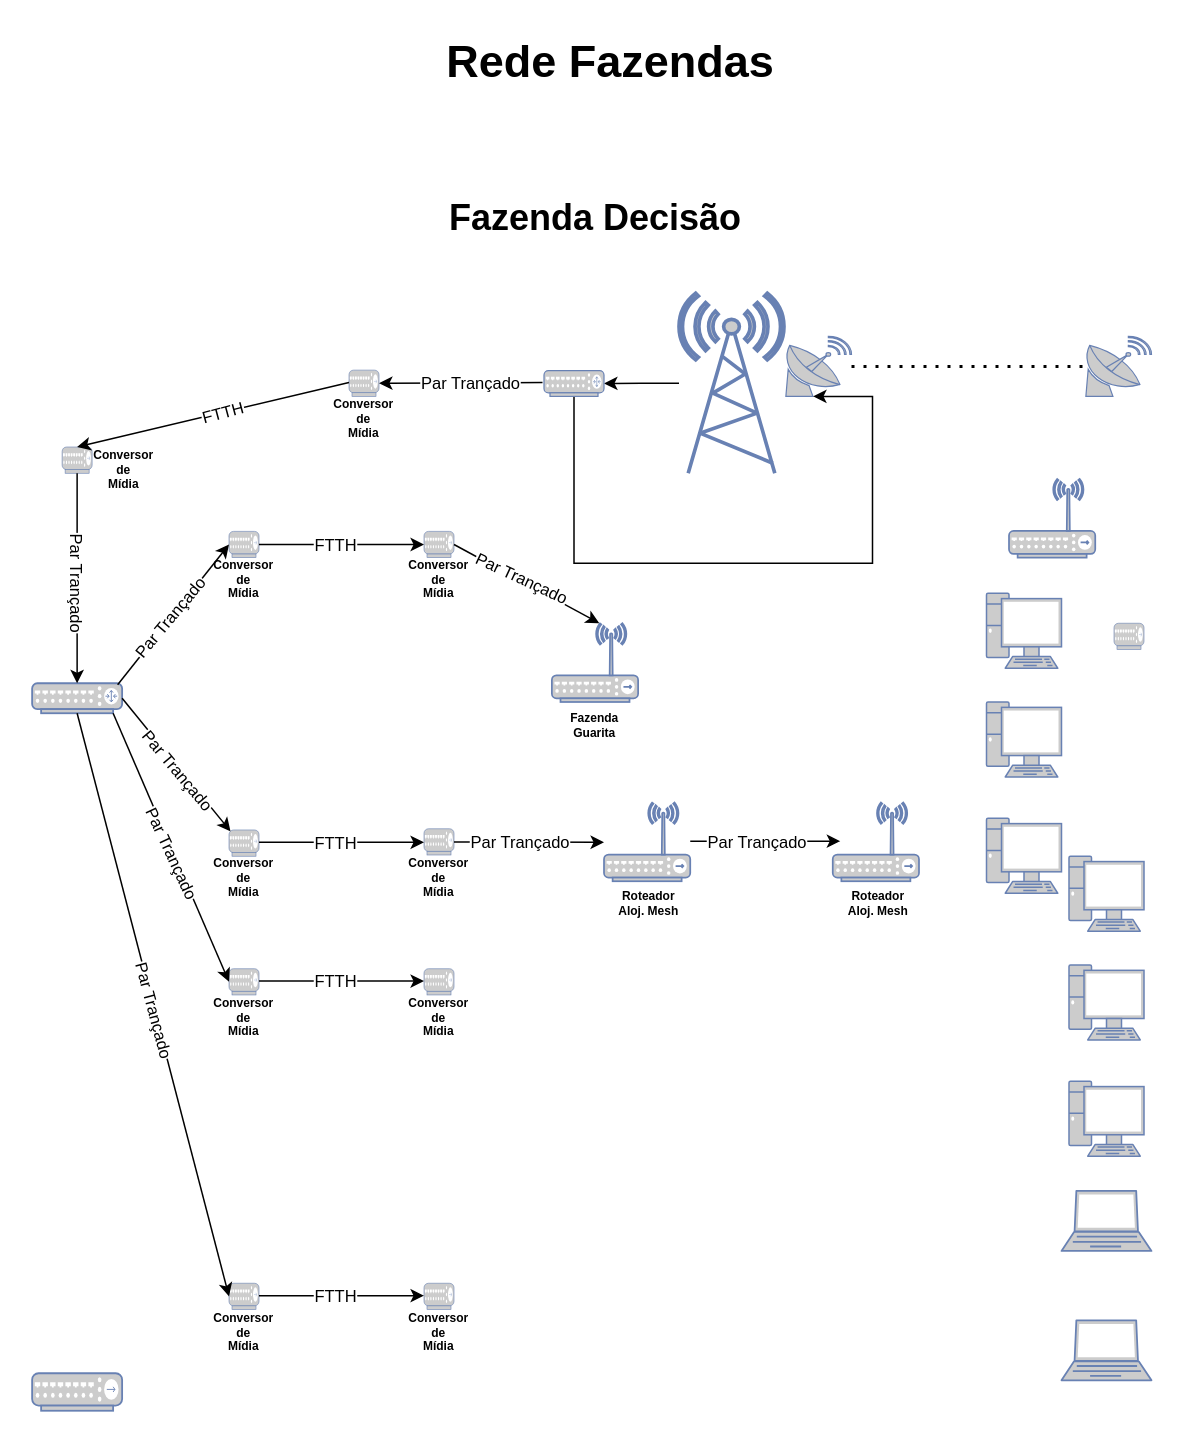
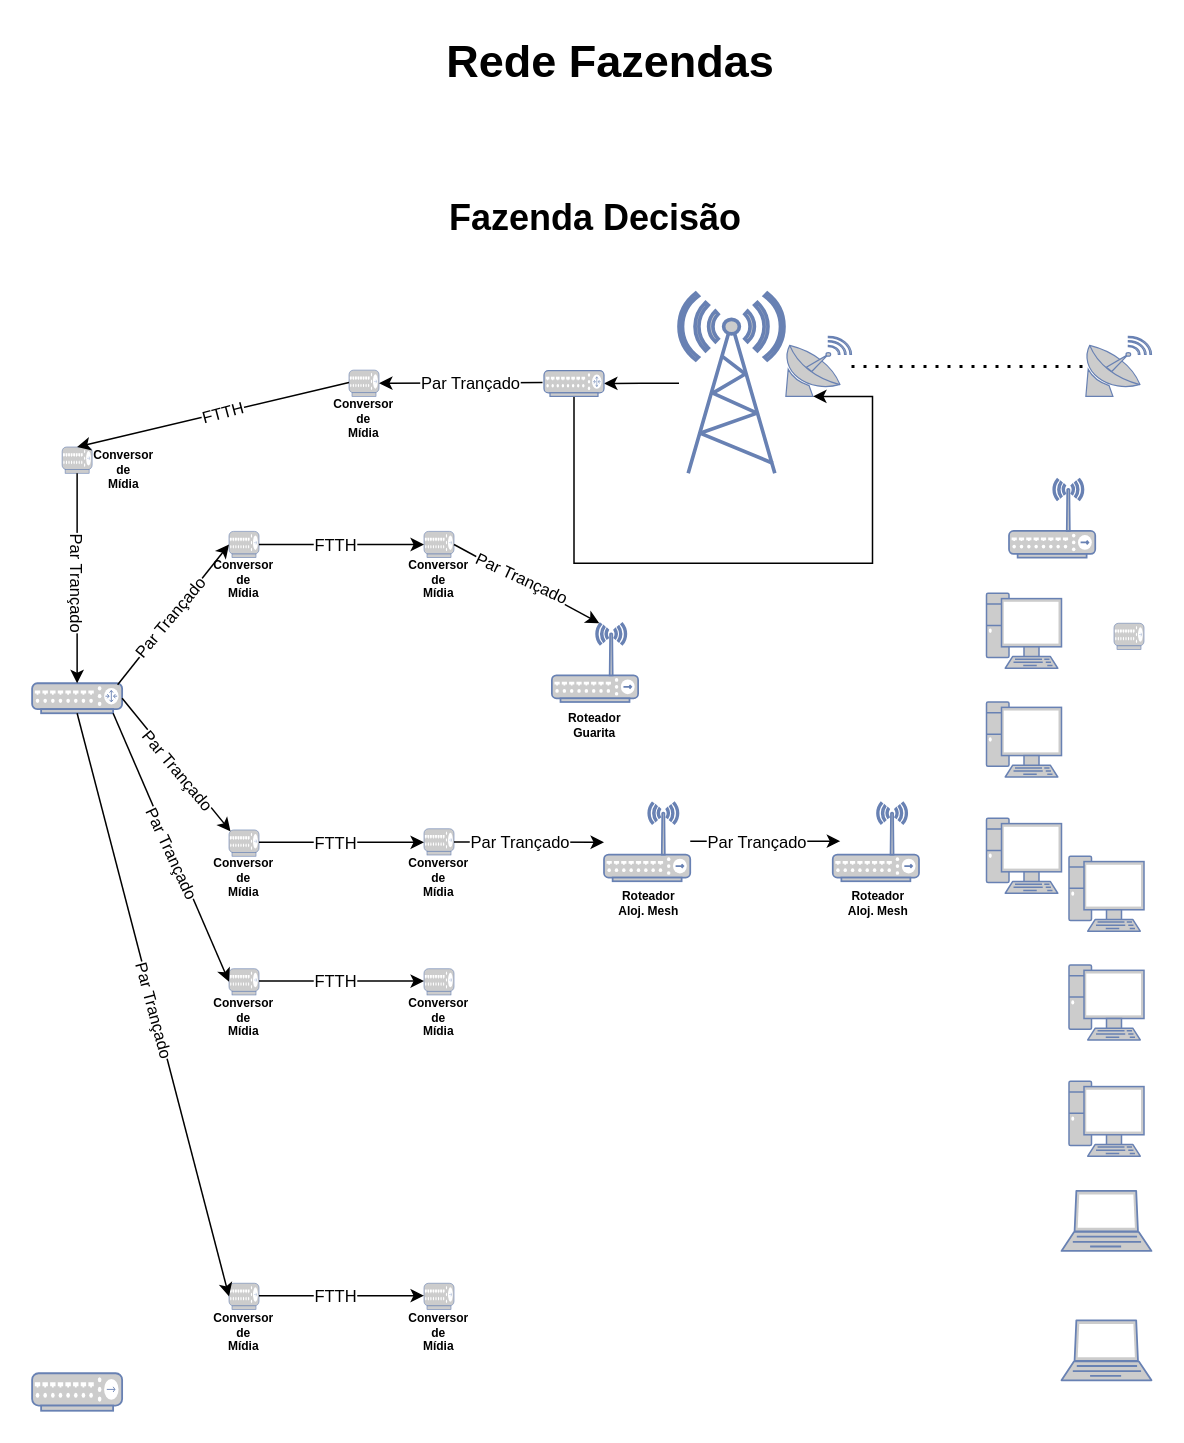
node "Fazenda Guarita": label "Fazenda Guarita" -> "Roteador Guarita"
